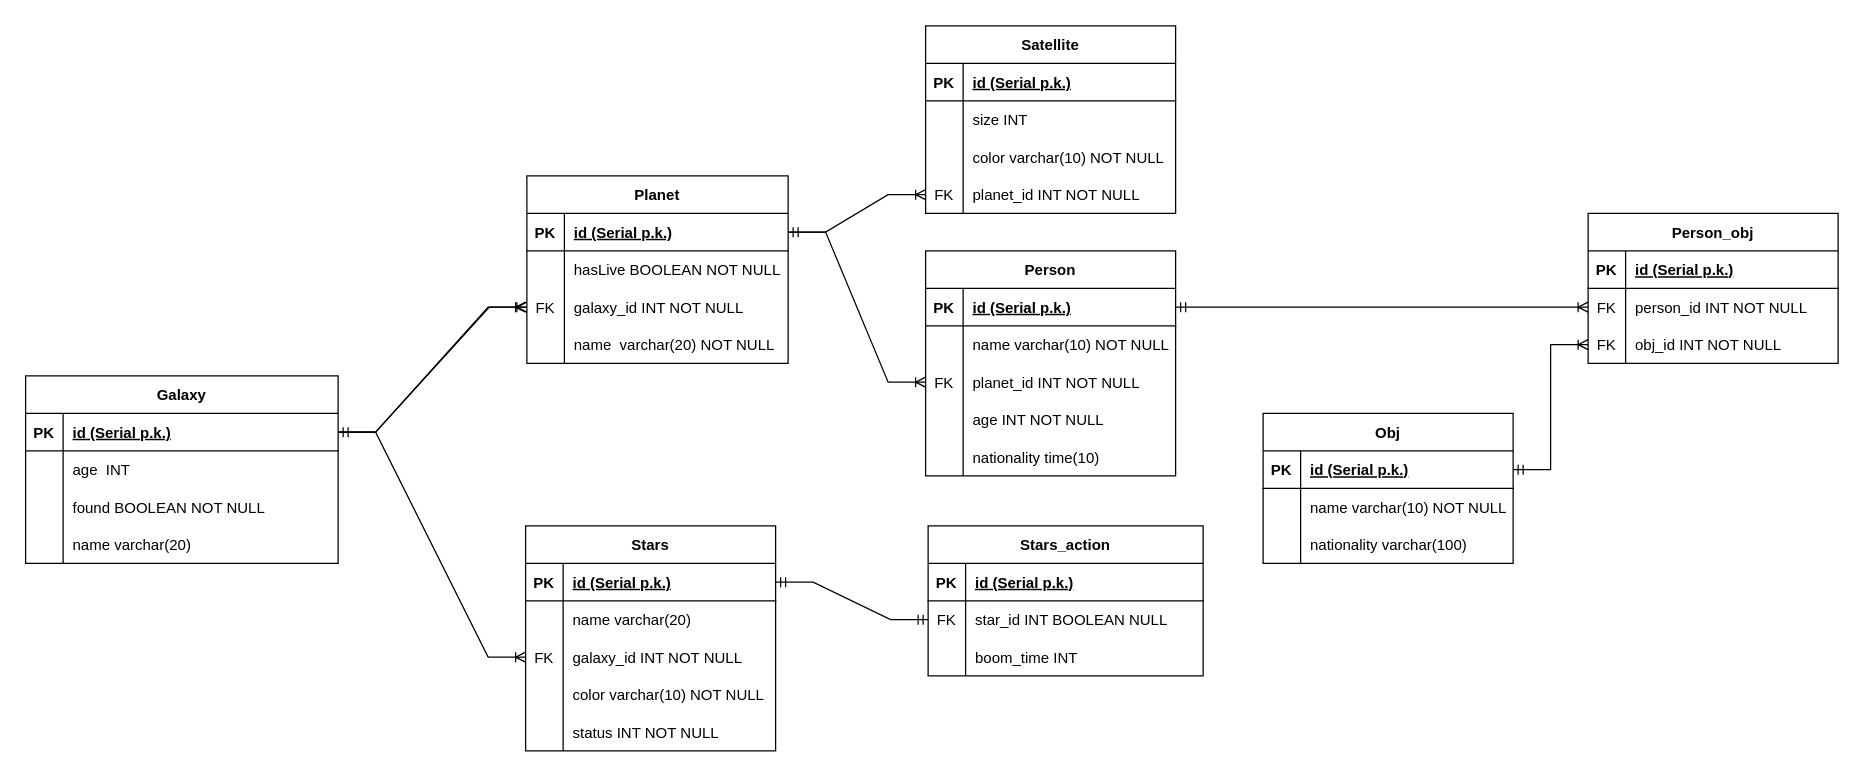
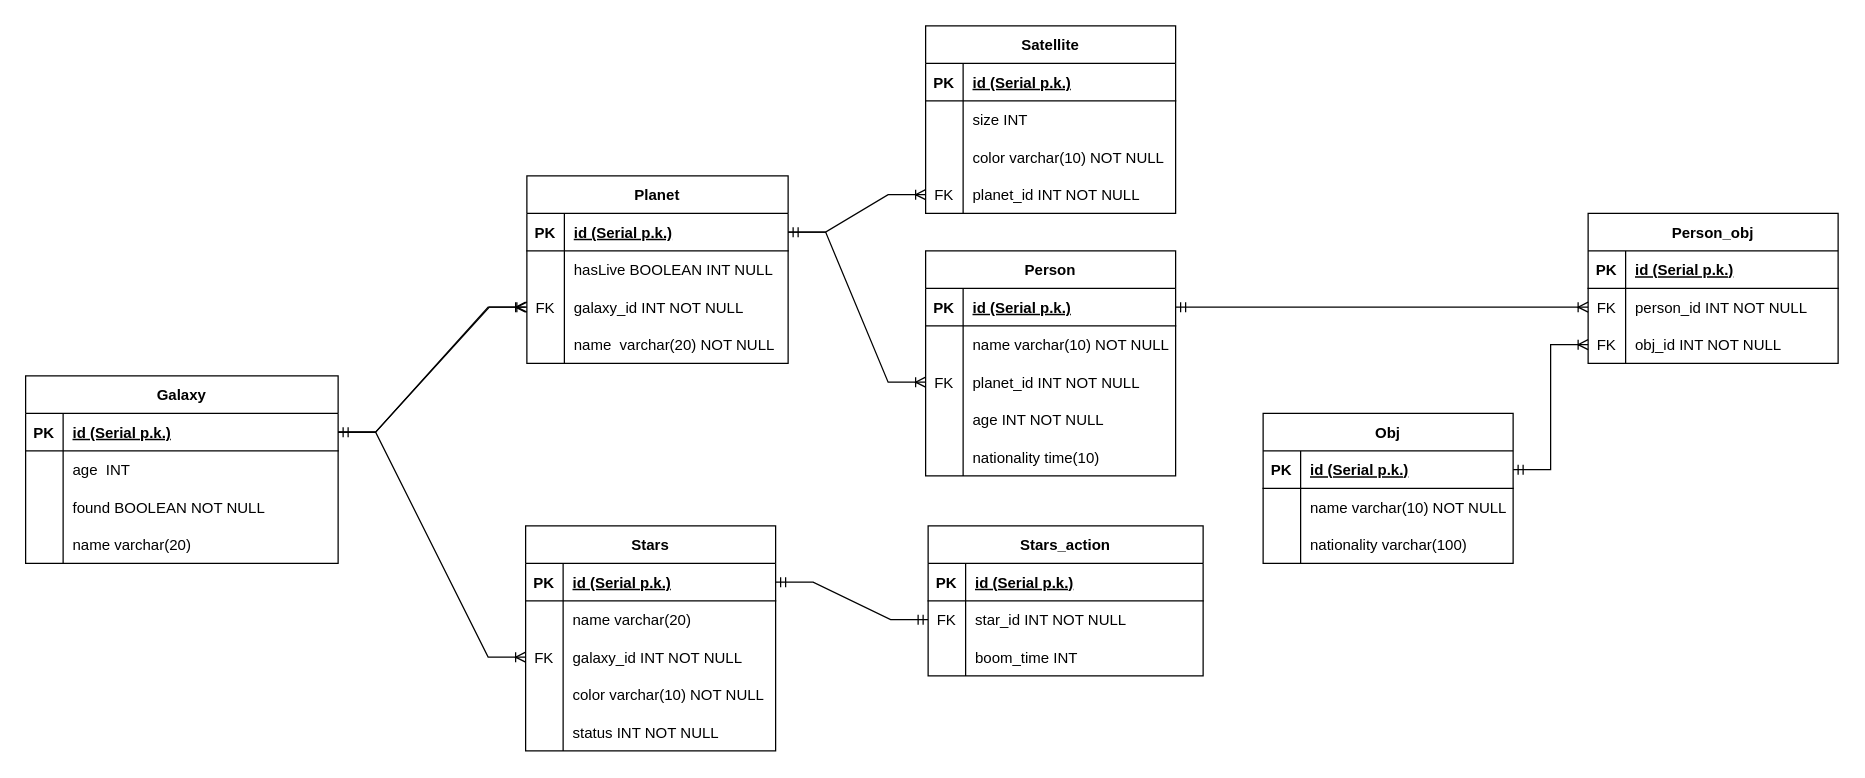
node "hasLive BOOLEAN NOT NULL": label "hasLive BOOLEAN NOT NULL" -> "hasLive BOOLEAN INT NULL"
node "star_id INT BOOLEAN NULL": label "star_id INT BOOLEAN NULL" -> "star_id INT NOT NULL"
